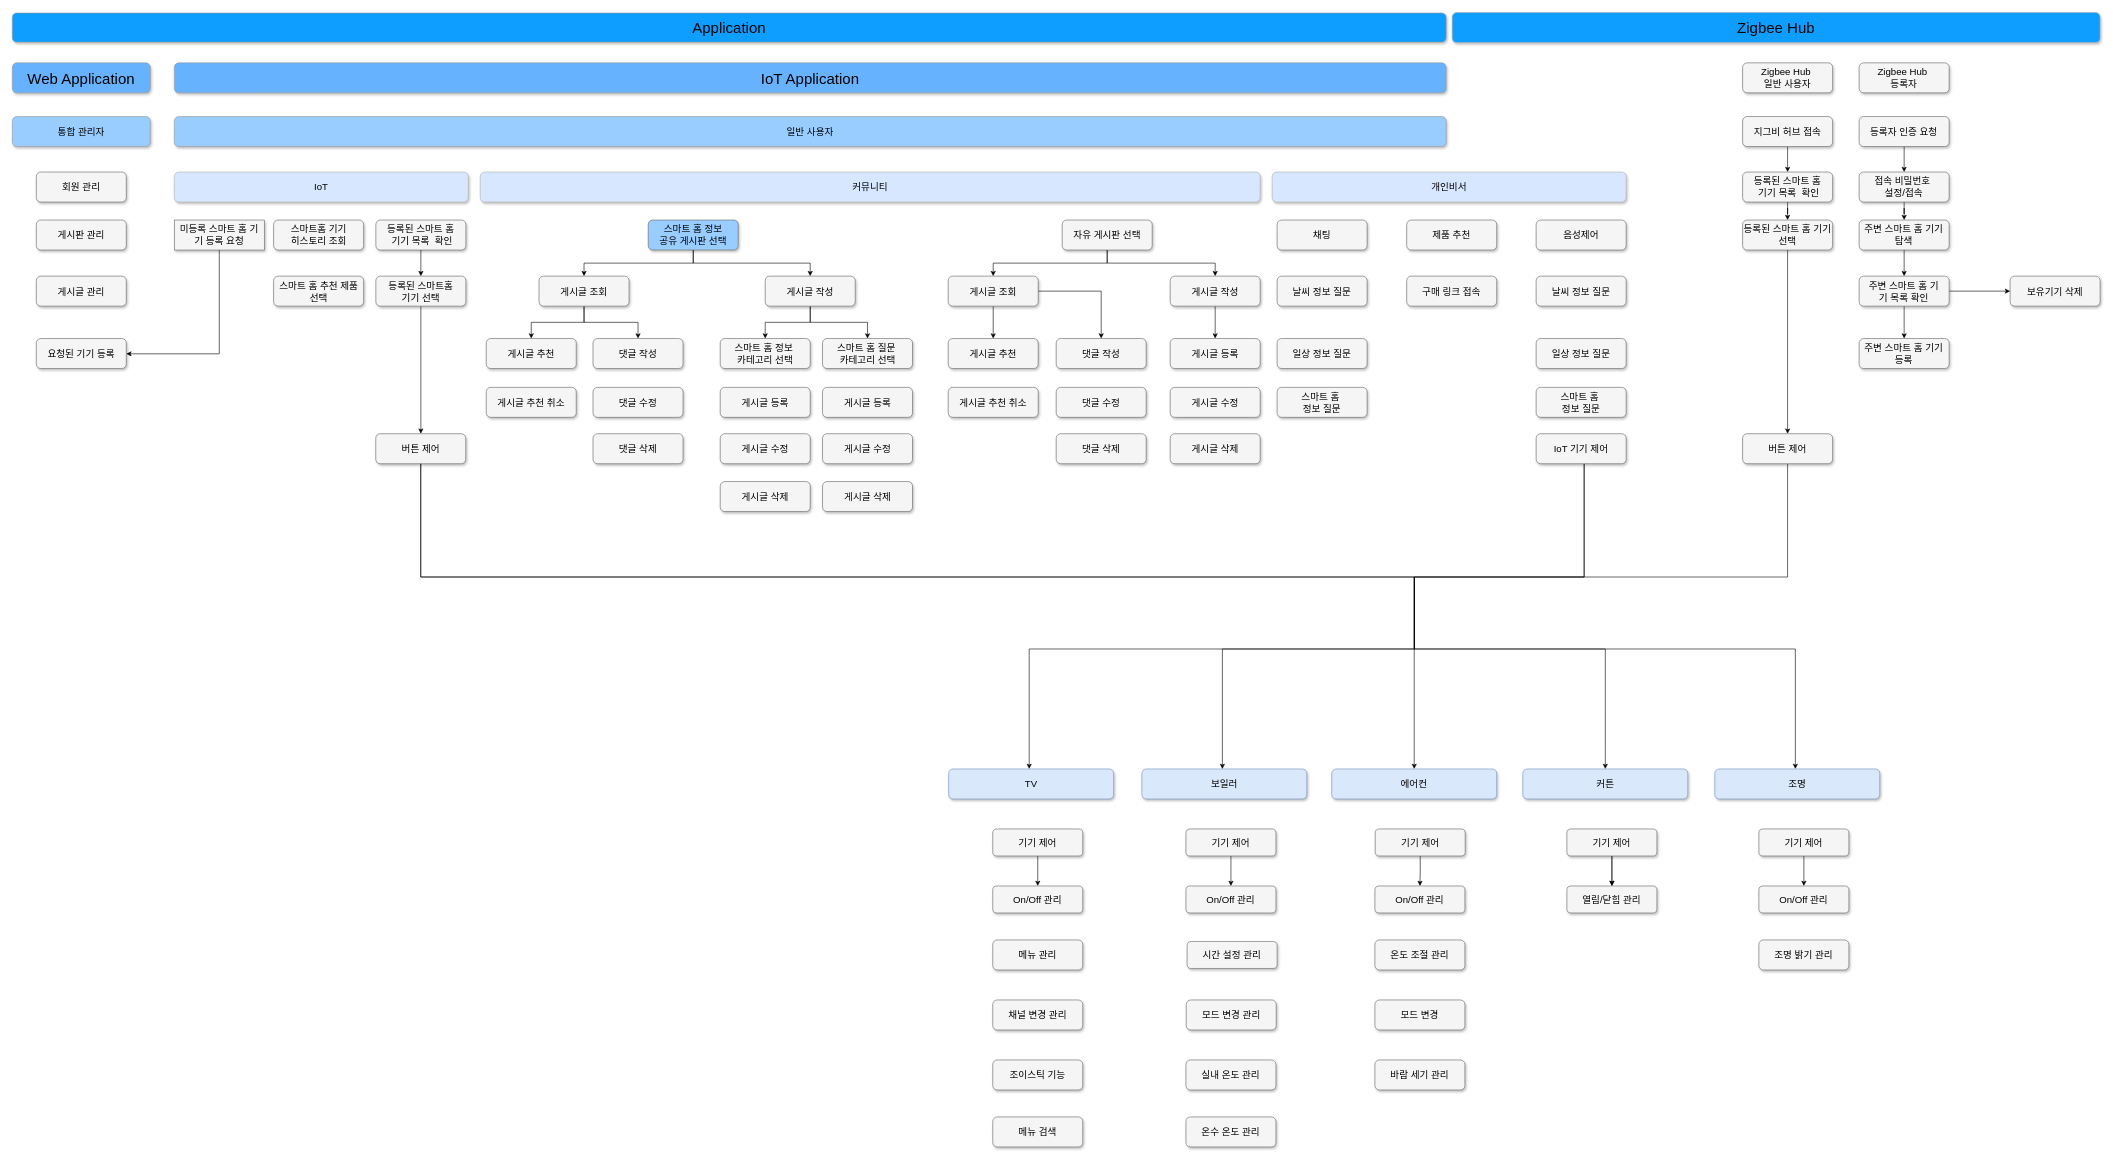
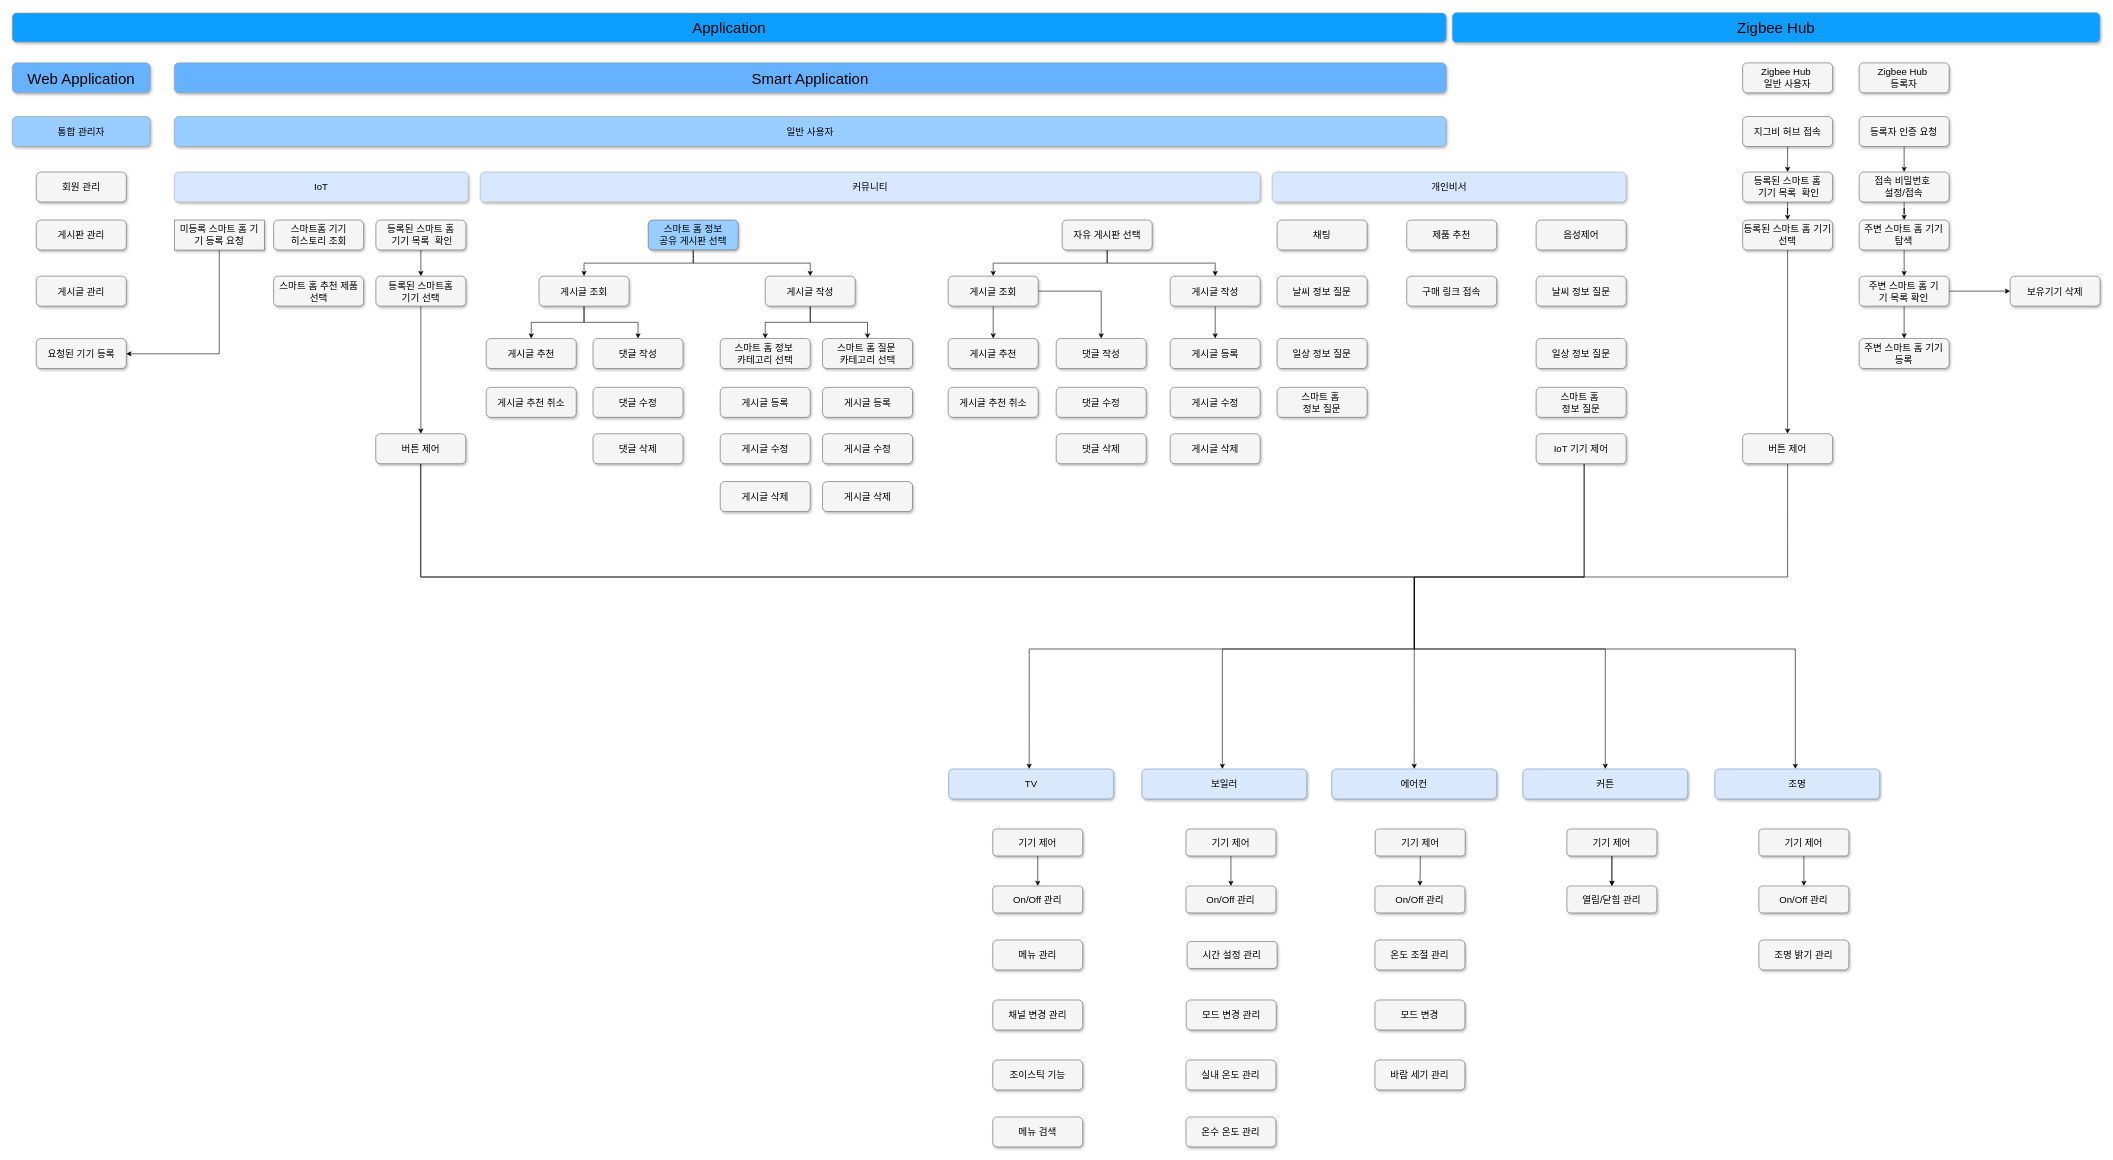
node "IoT Application": label "IoT Application" -> "Smart Application"
